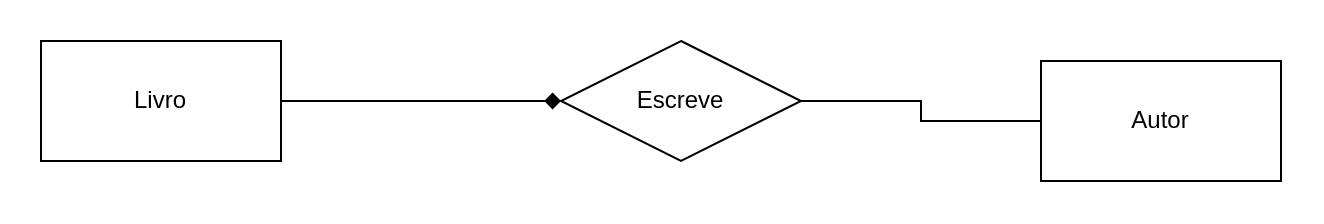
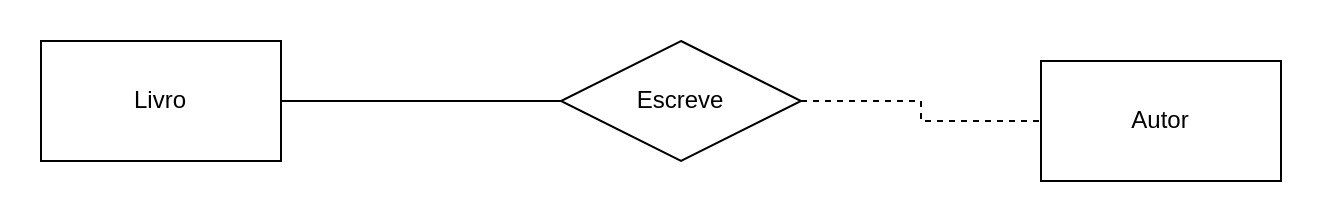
edge "Livro" -> "Escreve": arrowhead diamond -> none
edge "Escreve" -- "Autor": style solid -> dashed
